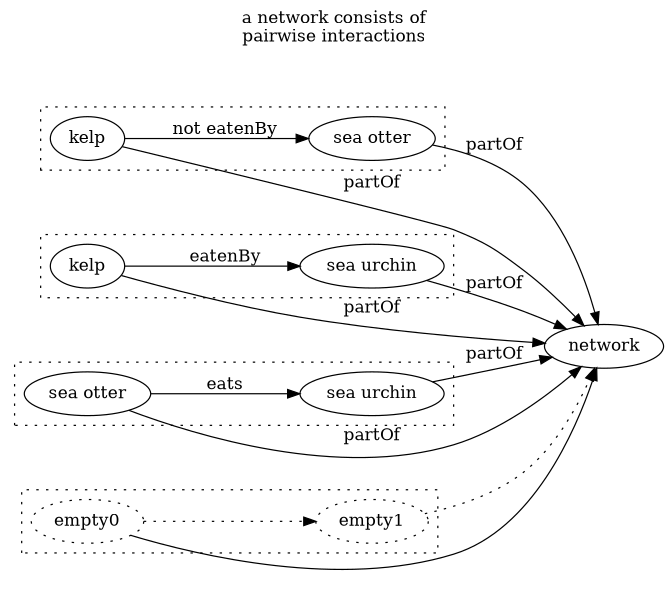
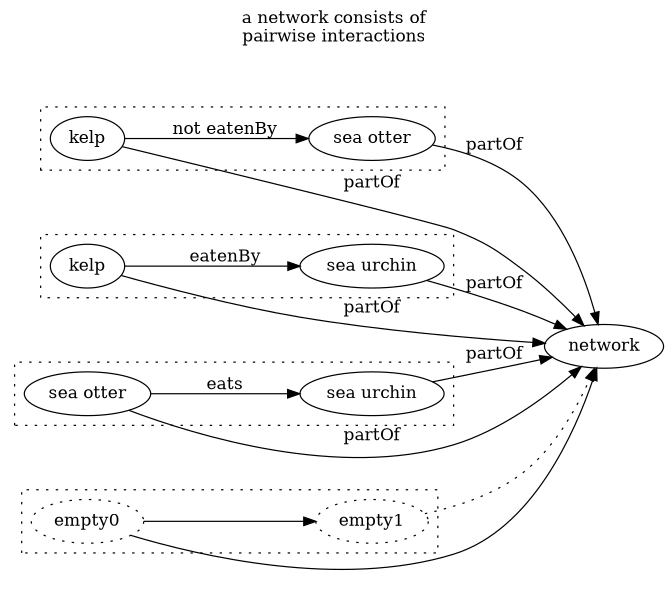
edge "empty0" -> "empty1": style dotted -> solid
